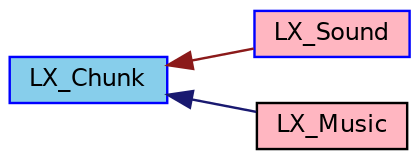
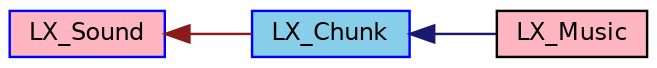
edge "LX_Sound" -> "LX_Chunk": reversed
